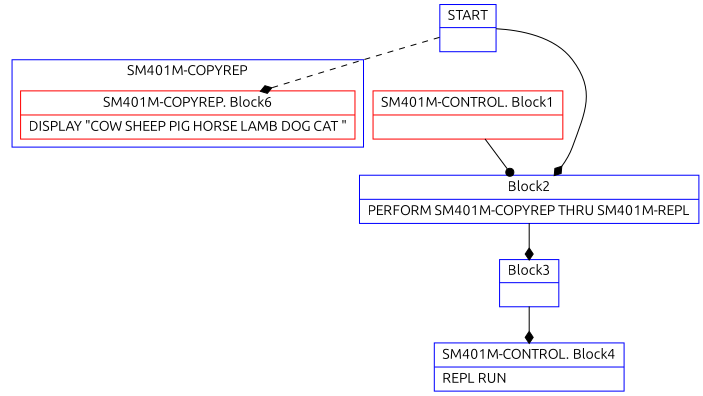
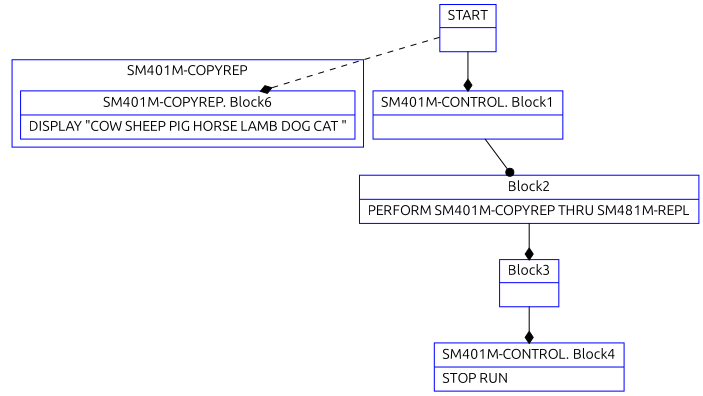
edge "START" -> "Block2": now "START" -> "SM401M-CONTROL. Block1"
node "SM401M-COPYREP. Block6": color red -> blue
node "SM401M-CONTROL. Block1": color red -> blue
node "Block2": text "PERFORM SM401M-COPYREP THRU SM401M-REPL" -> "PERFORM SM401M-COPYREP THRU SM481M-REPL"
node "SM401M-CONTROL. Block4": text "REPL RUN" -> "STOP RUN"
